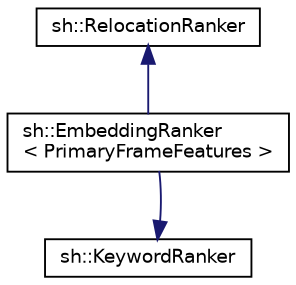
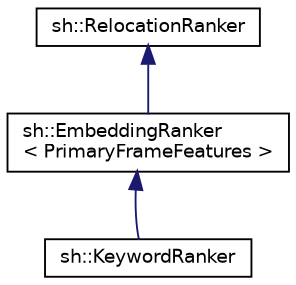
edge "sh::EmbeddingRanker < PrimaryFrameFeatures >" -> "sh::KeywordRanker": reversed
